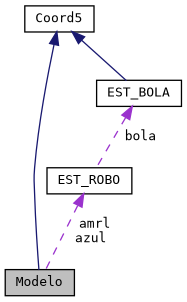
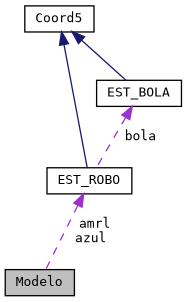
edge "Modelo" -> "Coord5": now "EST_ROBO" -> "Coord5"
